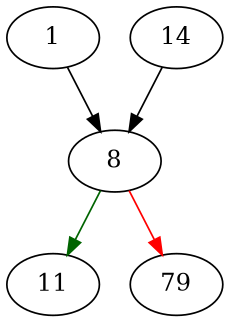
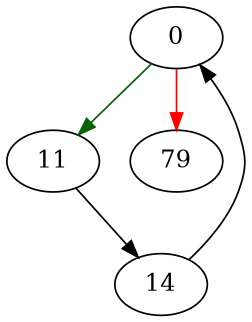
node "1": removed
node "8": label "8" -> "0"
edge "11" -> "14": added
